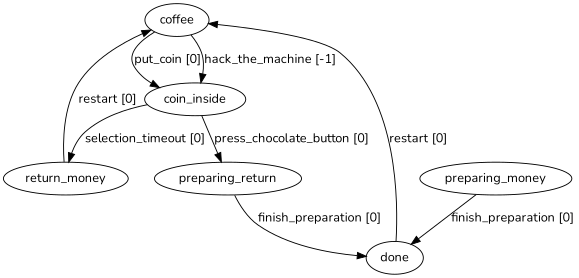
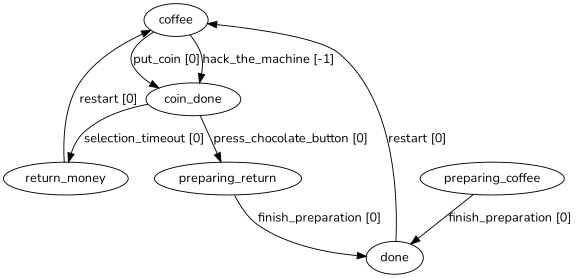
node "coin_inside": label "coin_inside" -> "coin_done"
node "preparing_money": label "preparing_money" -> "preparing_coffee"
